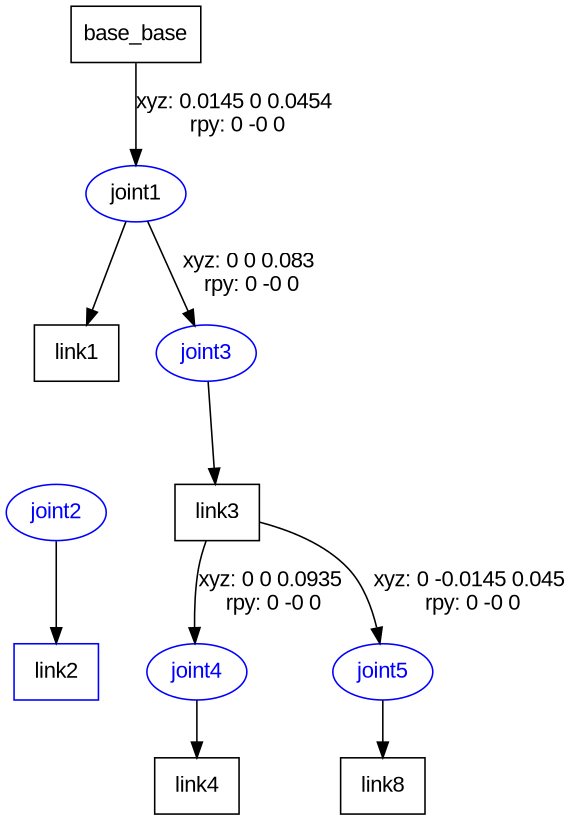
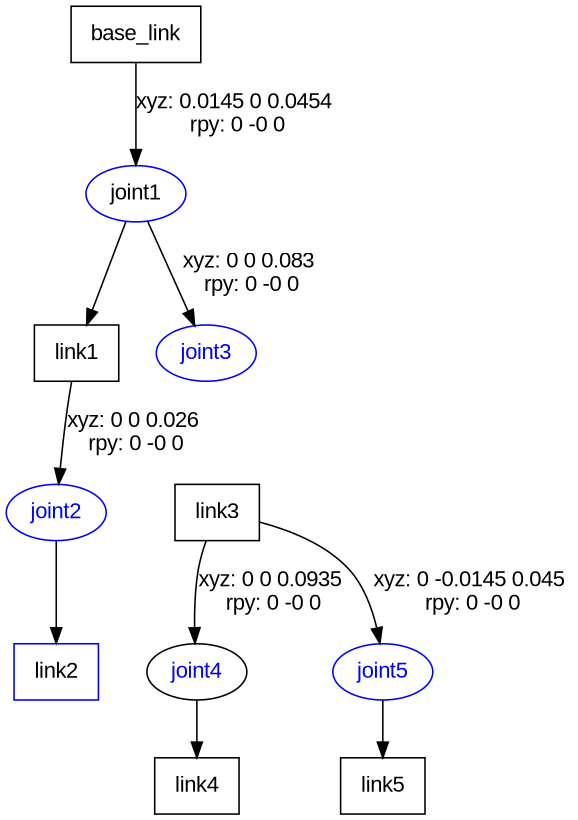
node "base_base": label "base_base" -> "base_link"
edge "link1" -> "joint2": added, label "xyz: 0 0 0.026 rpy: 0 -0 0"
edge "joint3" -> "link3": removed
node "joint4": color blue -> black
node "link8": label "link8" -> "link5"
